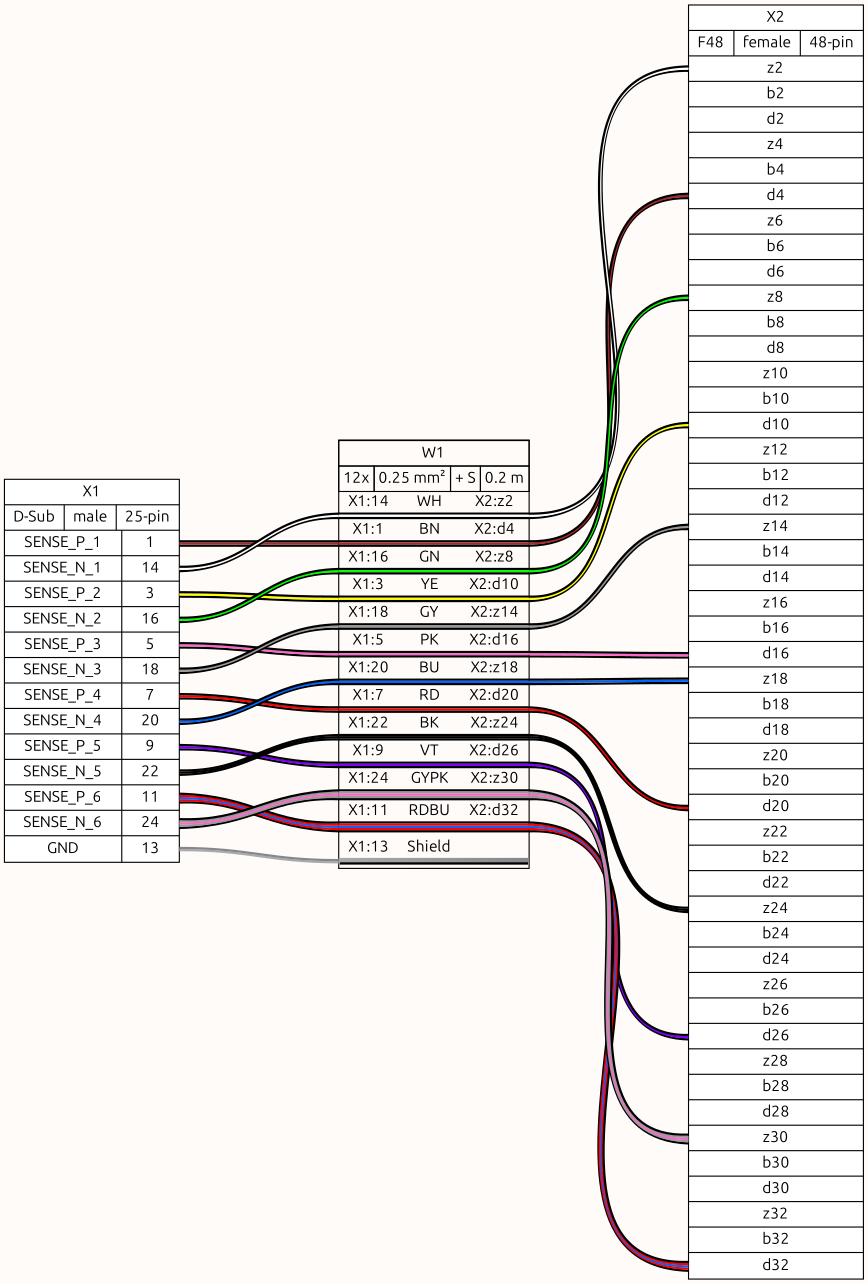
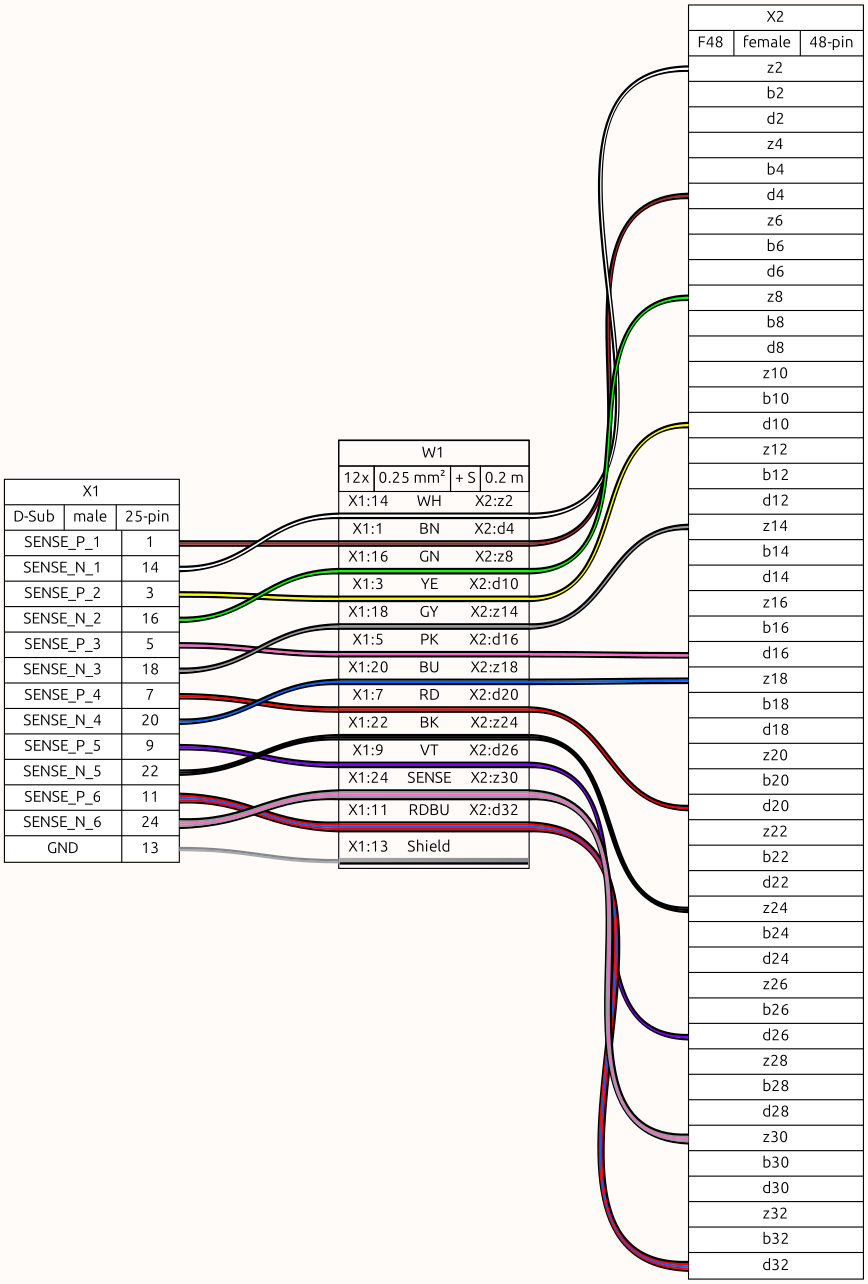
node "W1": text "GYPK" -> "SENSE"
